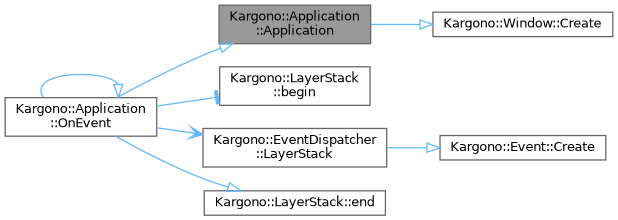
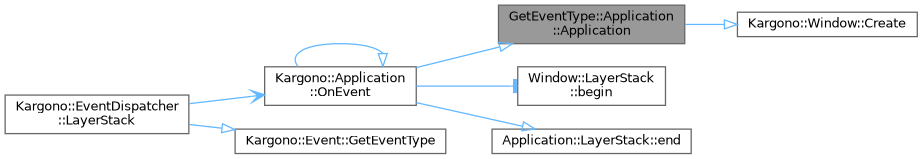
node "Kargono::Application ::Application": label "Kargono::Application ::Application" -> "GetEventType::Application ::Application"
node "Kargono::LayerStack ::begin": label "Kargono::LayerStack ::begin" -> "Window::LayerStack ::begin"
edge "Kargono::Application ::OnEvent" -> "Kargono::EventDispatcher ::LayerStack": reversed
node "Kargono::Event::Create": label "Kargono::Event::Create" -> "Kargono::Event::GetEventType"
node "Kargono::LayerStack::end": label "Kargono::LayerStack::end" -> "Application::LayerStack::end"
